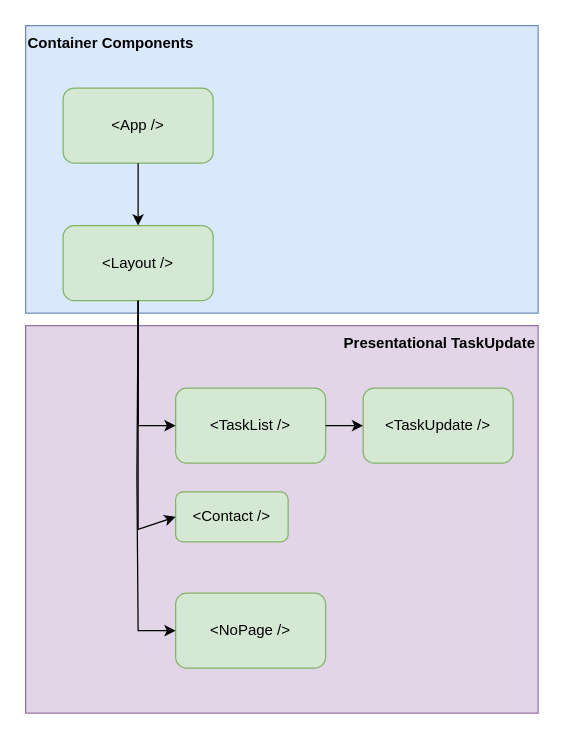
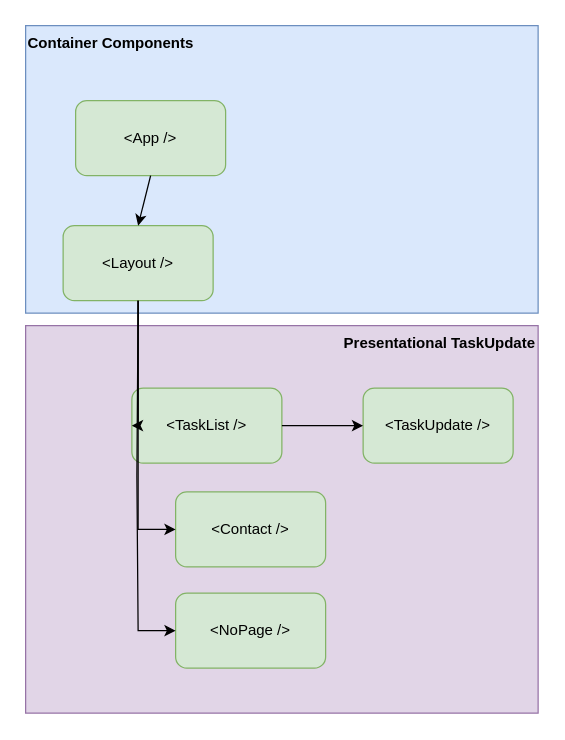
node "<App />": moved (138, 126) -> (151, 138)
node "<TaskList />": moved (251, 426) -> (207, 426)
node "<Contact />": size 113x50 -> 150x75
